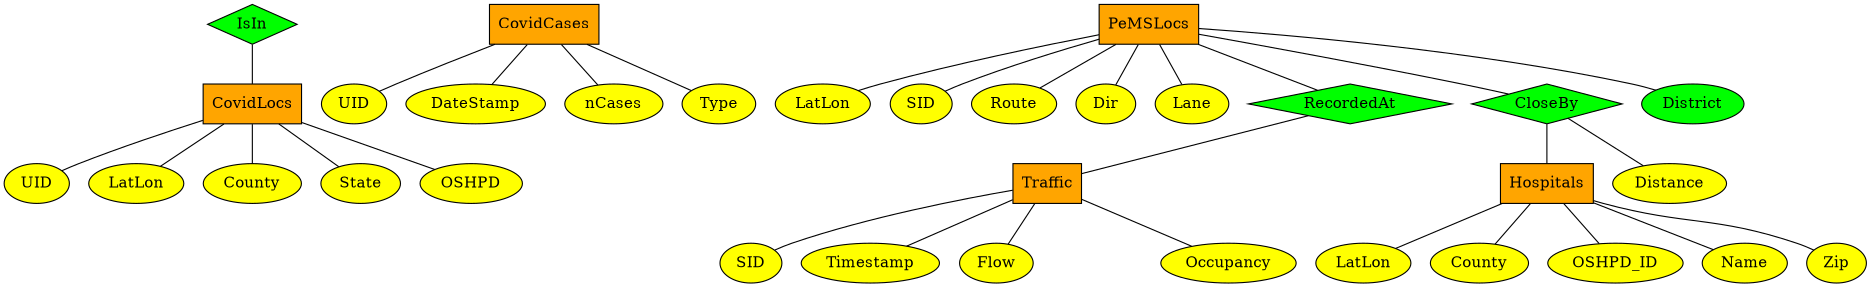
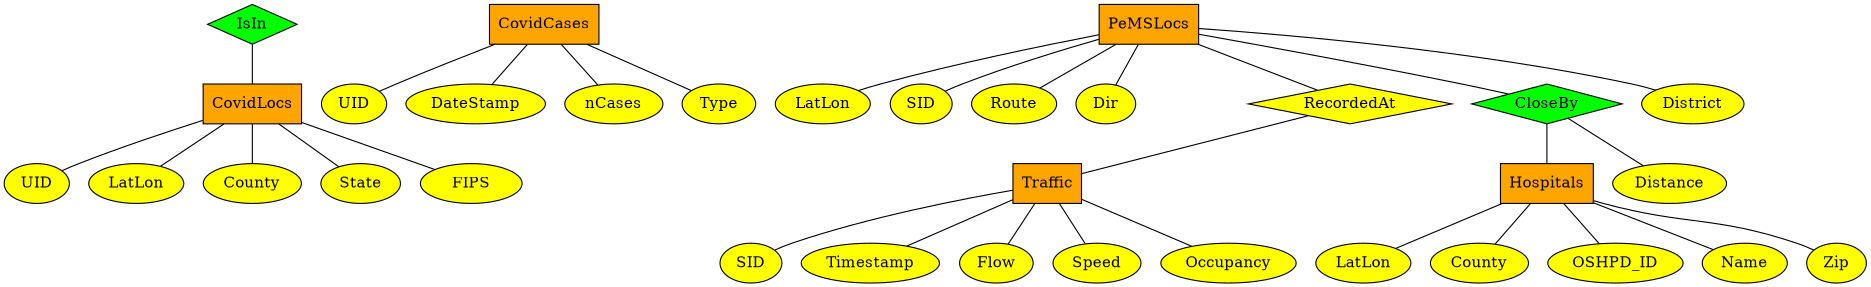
node "Lane": removed
node "RecordedAt": fillcolor green -> yellow
node "District": fillcolor green -> yellow
node "OSHPD": label "OSHPD" -> "FIPS"
node "Speed": added
